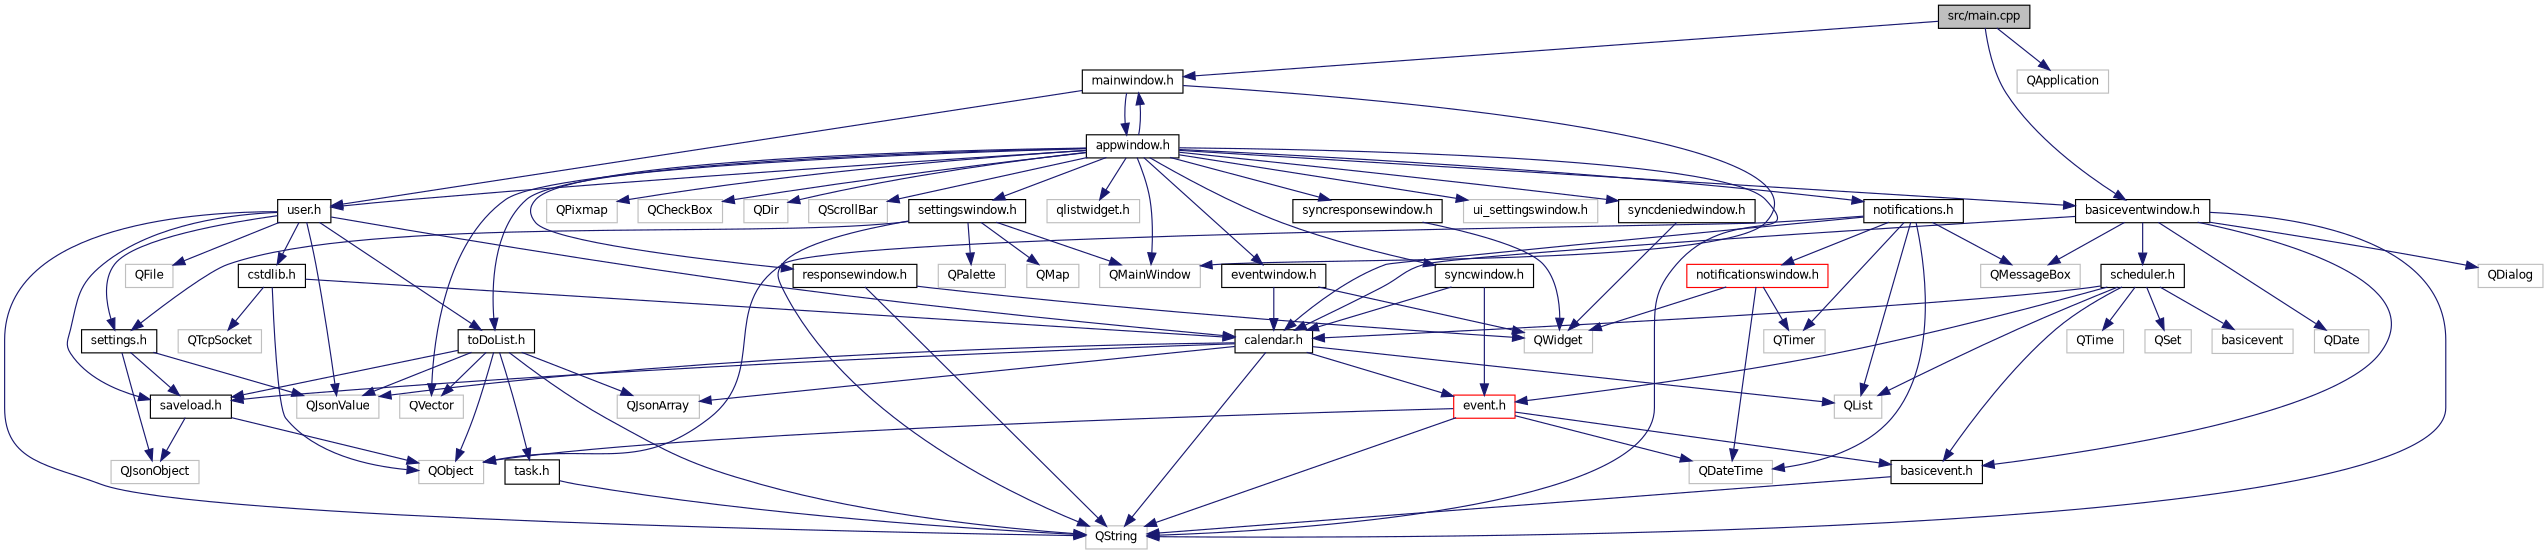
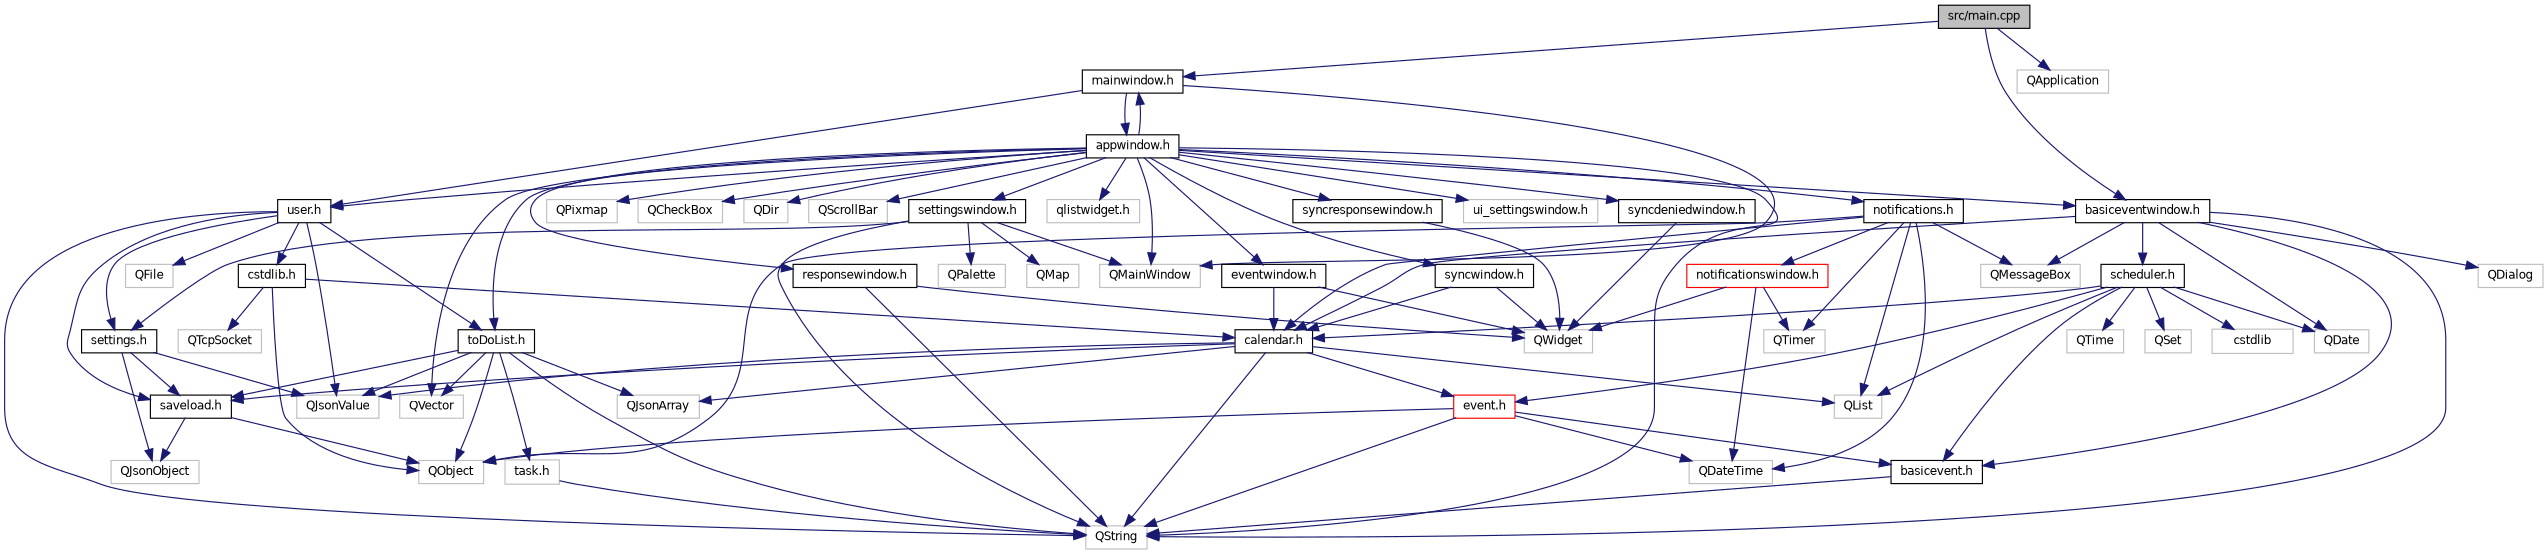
edge "user.h" -> "calendar.h": removed
edge "scheduler.h" -> "QDate": added
node "basicevent": label "basicevent" -> "cstdlib"
edge "syncwindow.h" -> "event.h": now "syncwindow.h" -> "QWidget"
node "task.h": color black -> grey75
